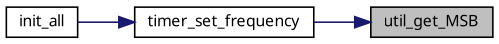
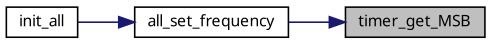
node "timer_set_frequency": label "timer_set_frequency" -> "all_set_frequency"
node "util_get_MSB": label "util_get_MSB" -> "timer_get_MSB"
